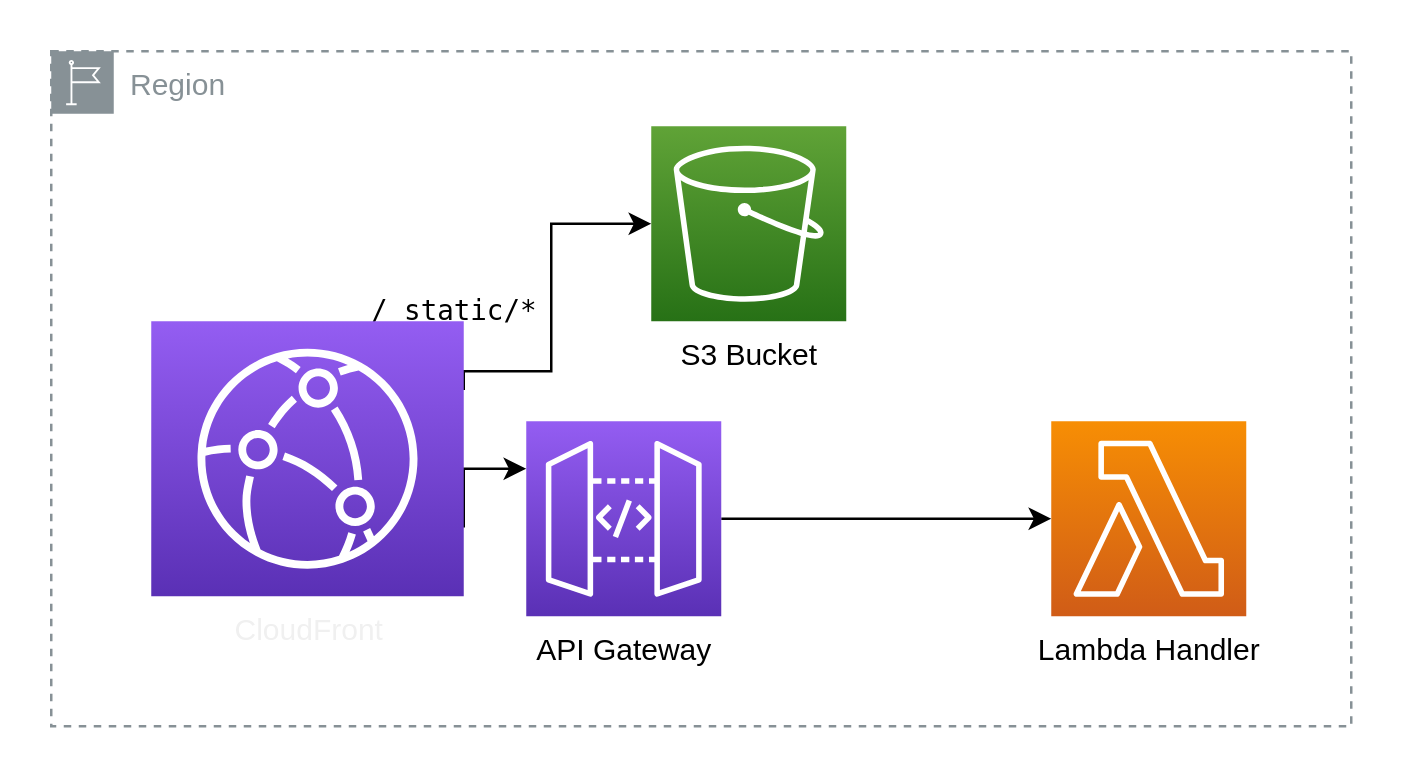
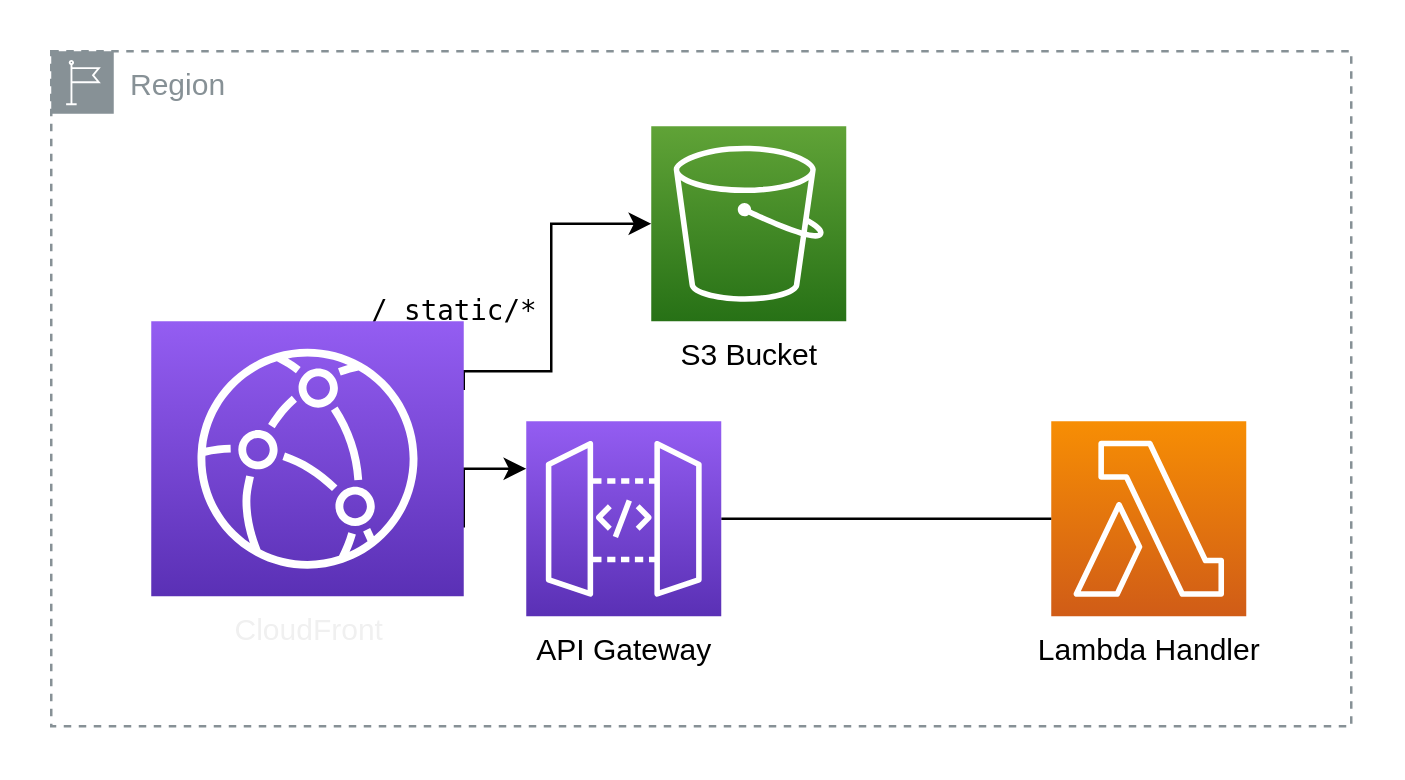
edge "API Gateway" -> "Lambda Handler": arrowhead classic -> none
